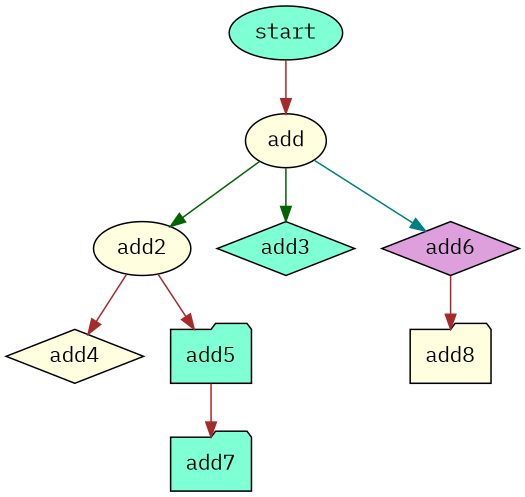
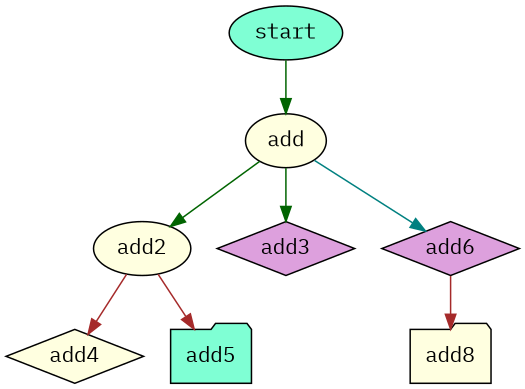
edge "start" -> "add": color brown -> darkgreen
node "add3": fillcolor aquamarine -> plum
node "add7": removed
